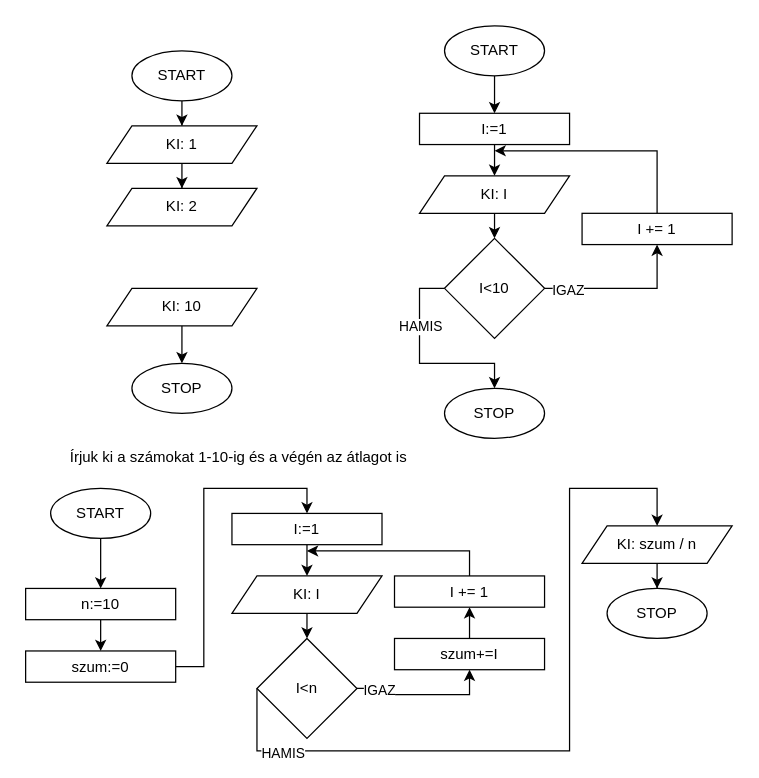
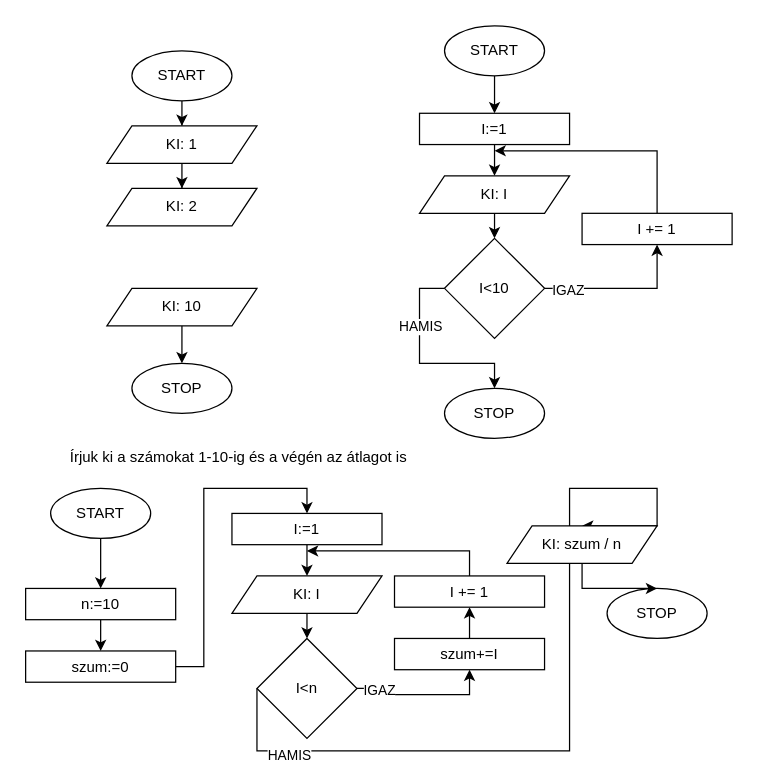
node "KI: szum / n": moved (657, 544) -> (582, 544)
